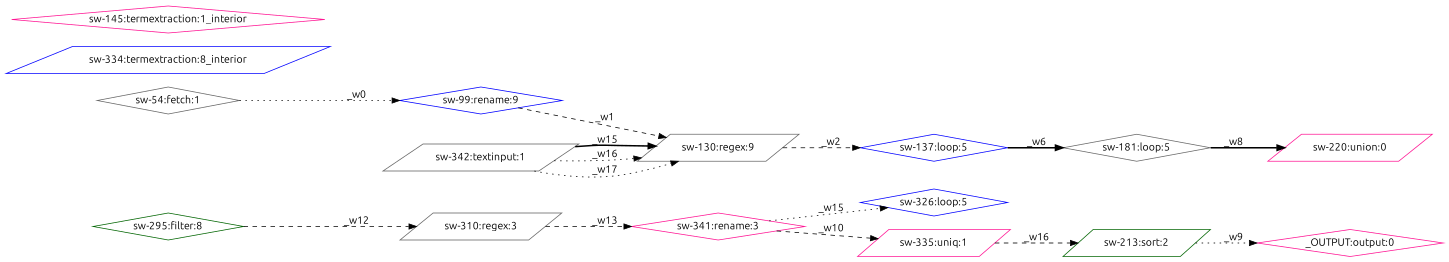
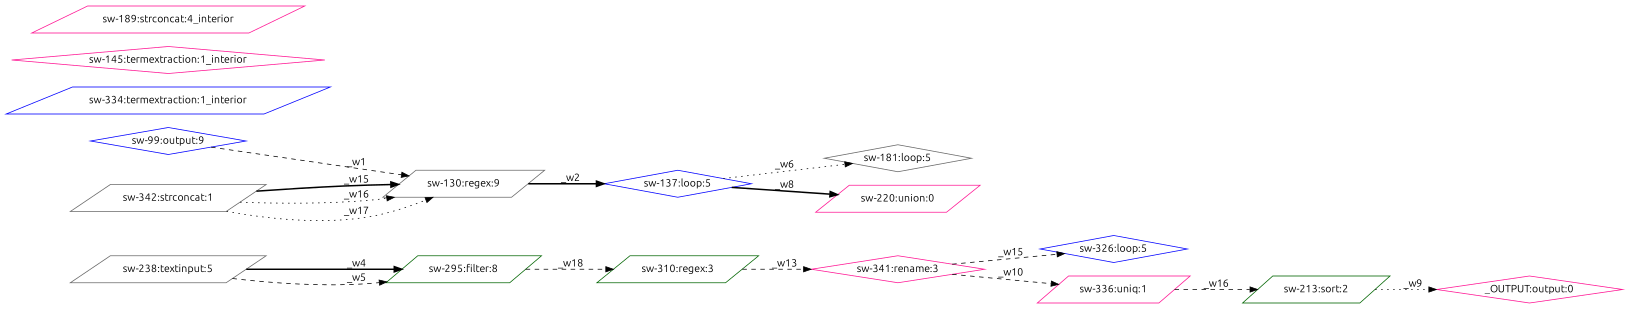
node "sw-189:strconcat:4_interior": added
node "sw-334:termextraction:8_interior": label "sw-334:termextraction:8_interior" -> "sw-334:termextraction:1_interior"
node "sw-54:fetch:1": removed
node "sw-99:rename:9": label "sw-99:rename:9" -> "sw-99:output:9"
edge "sw-130:regex:9" -> "sw-137:loop:5": style dashed -> bold
edge "sw-137:loop:5" -> "sw-181:loop:5": style bold -> dotted
edge "sw-181:loop:5" -> "sw-220:union:0": now "sw-137:loop:5" -> "sw-220:union:0"
node "sw-342:textinput:1": label "sw-342:textinput:1" -> "sw-342:strconcat:1"
edge "sw-341:rename:3" -> "sw-326:loop:5": style dotted -> dashed
edge "sw-295:filter:8" -> "sw-310:regex:3": label "_w12" -> "_w18"
node "sw-295:filter:8": shape diamond -> parallelogram
node "sw-310:regex:3": color gray40 -> darkgreen
node "sw-335:uniq:1": label "sw-335:uniq:1" -> "sw-336:uniq:1"
node "sw-238:textinput:5": added
